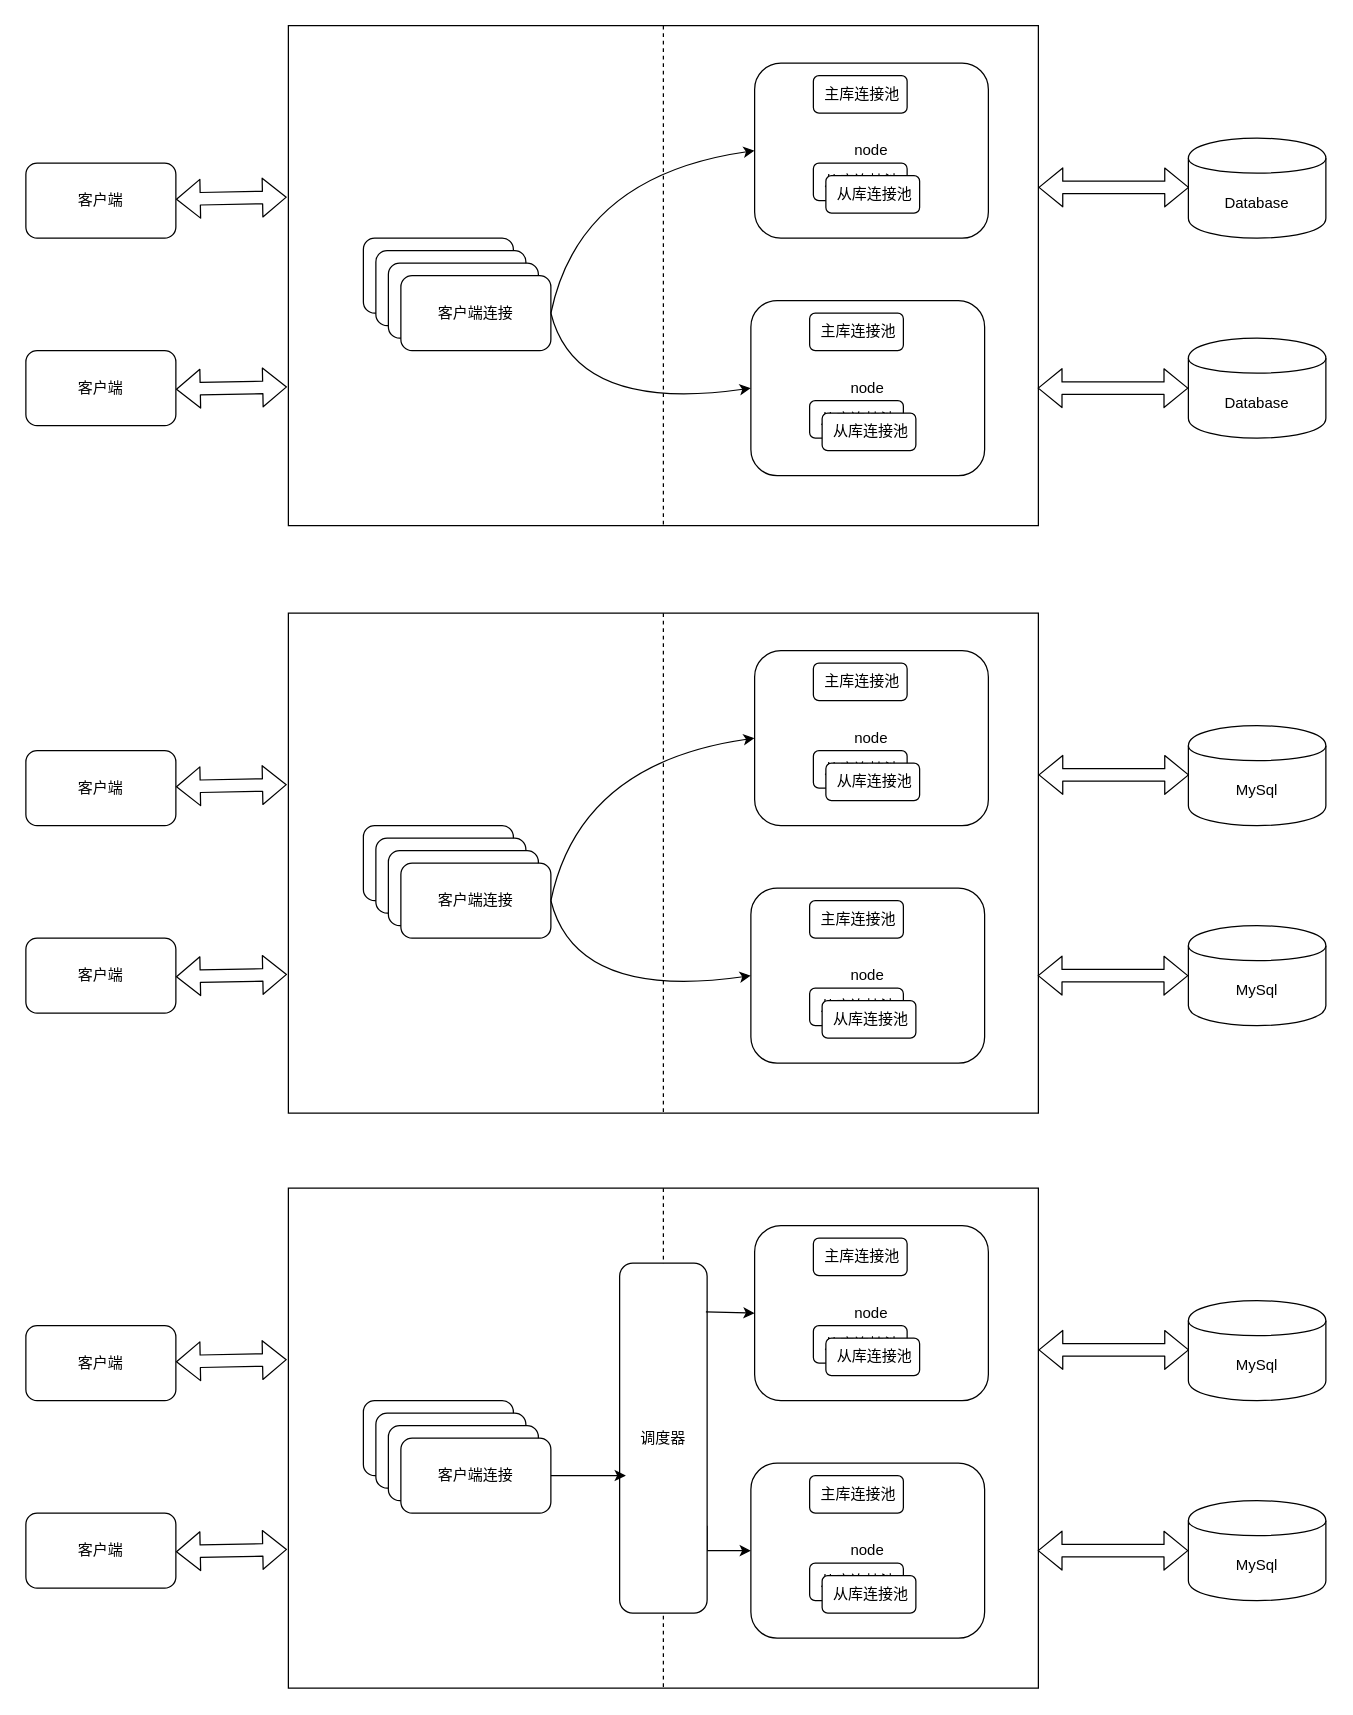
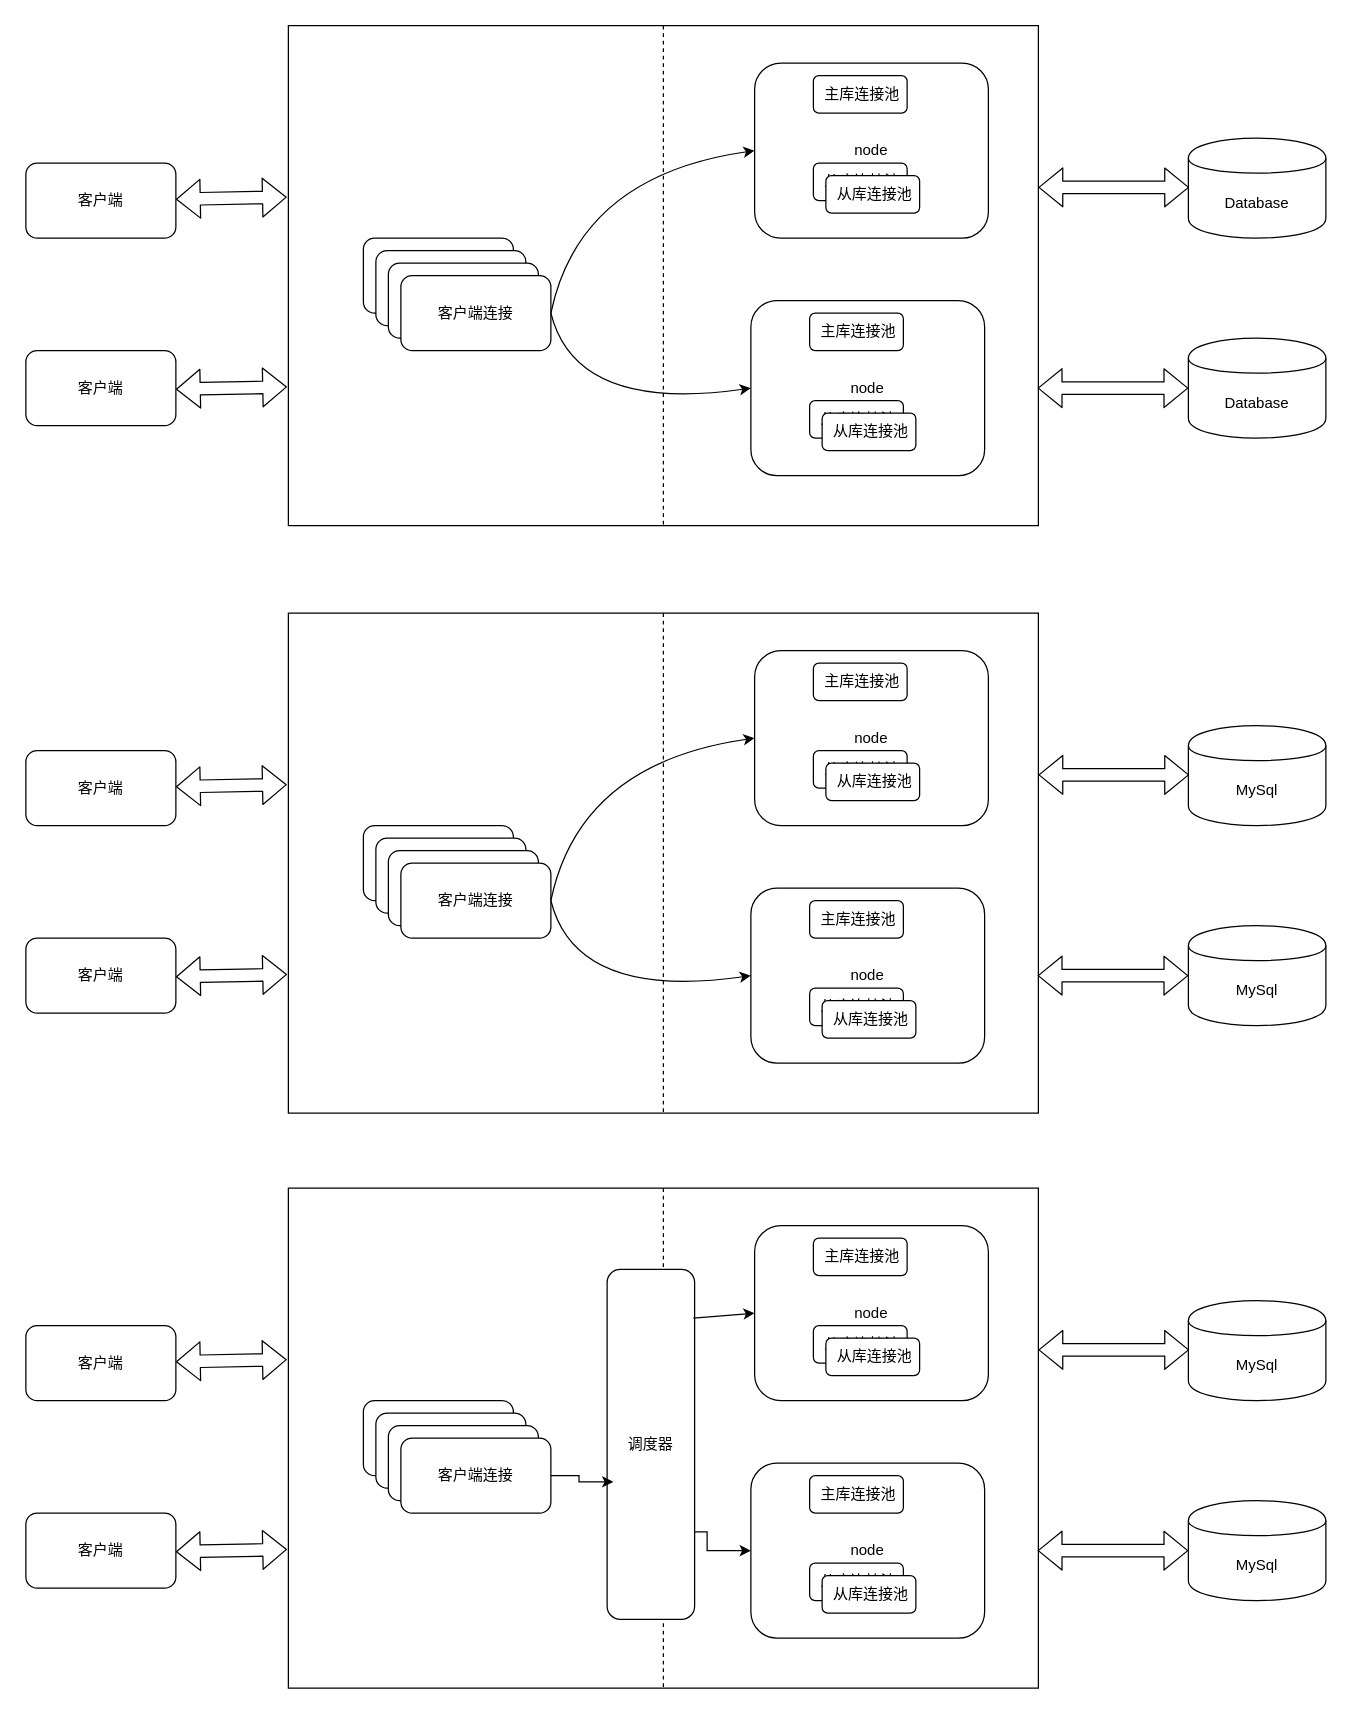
node "调度器": moved (663, 1438) -> (651, 1444)
